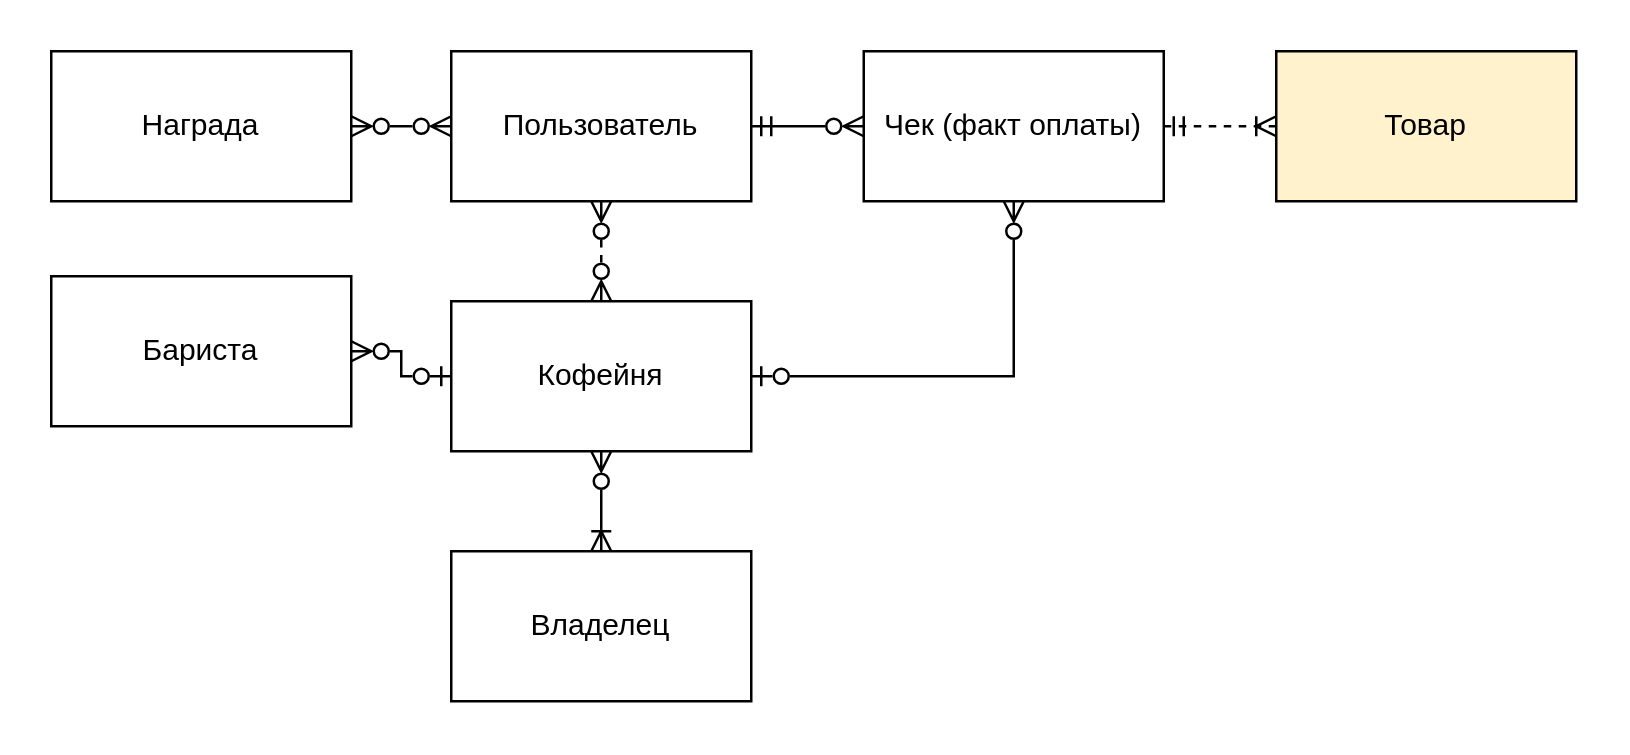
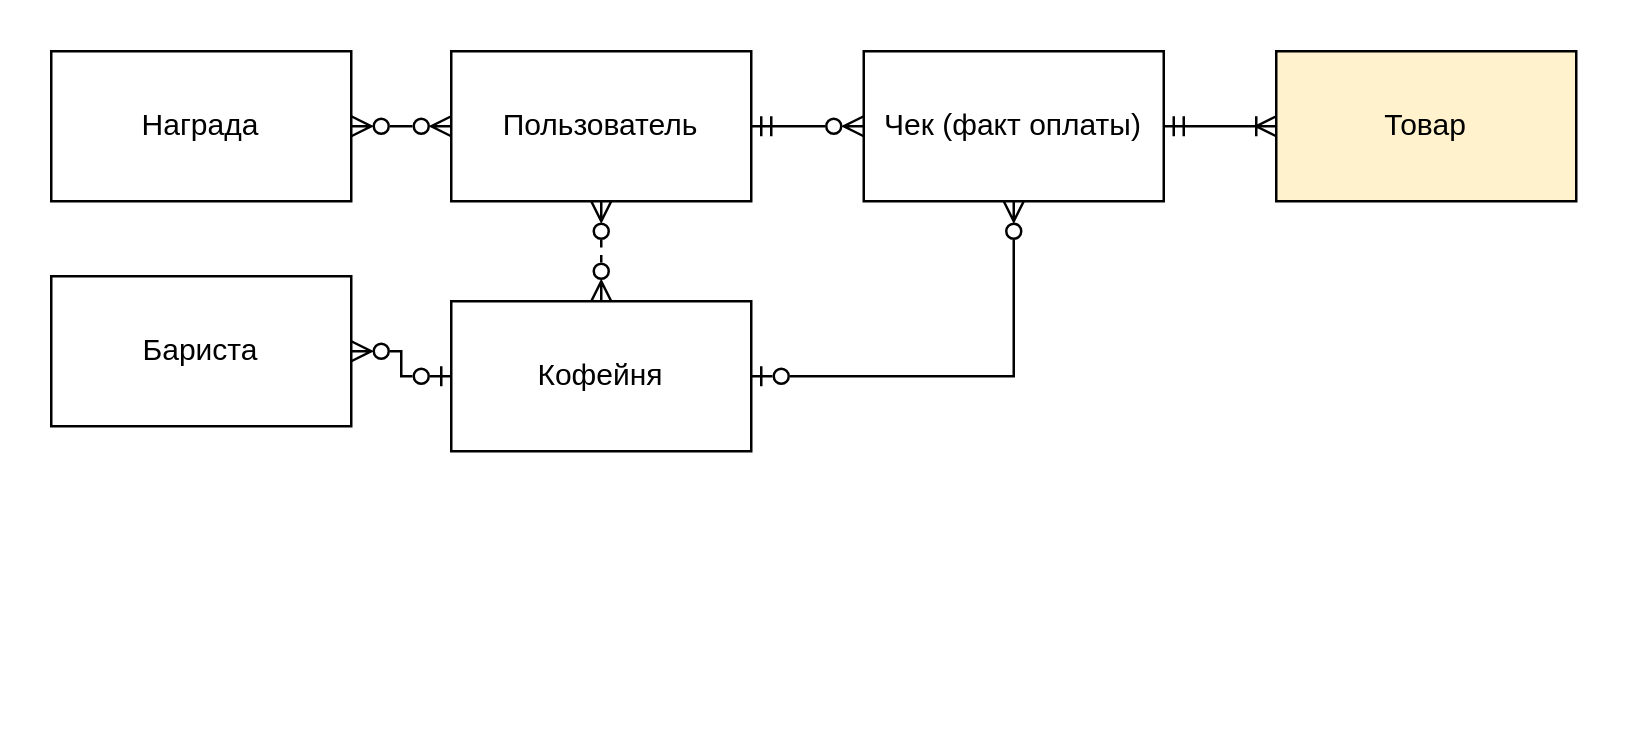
edge "Чек (факт оплаты)" -- "Товар": style dashed -> solid
edge "Кофейня" -- "Владелец": removed
node "Владелец": removed
